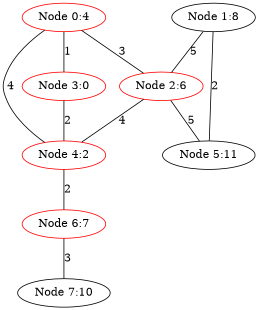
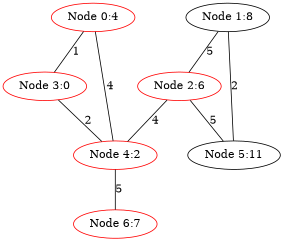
edge "Node 0:4" -- "Node 2:6": removed, label "3"
edge "Node 4:2" -- "Node 6:7": label "2" -> "5"
node "Node 7:10": removed
